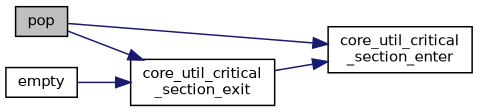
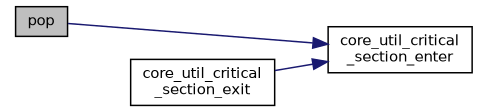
edge "pop" -> "core_util_critical _section_exit": removed
node "empty": removed
